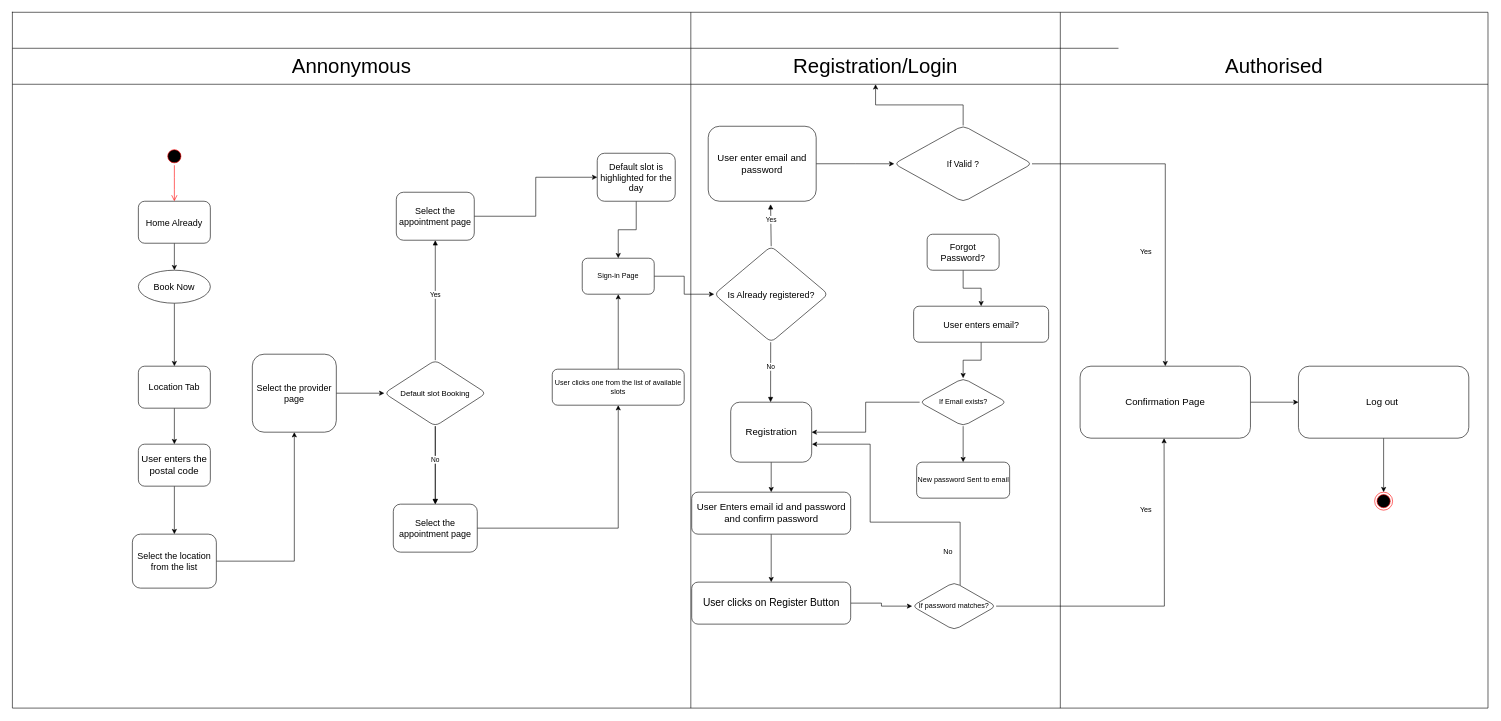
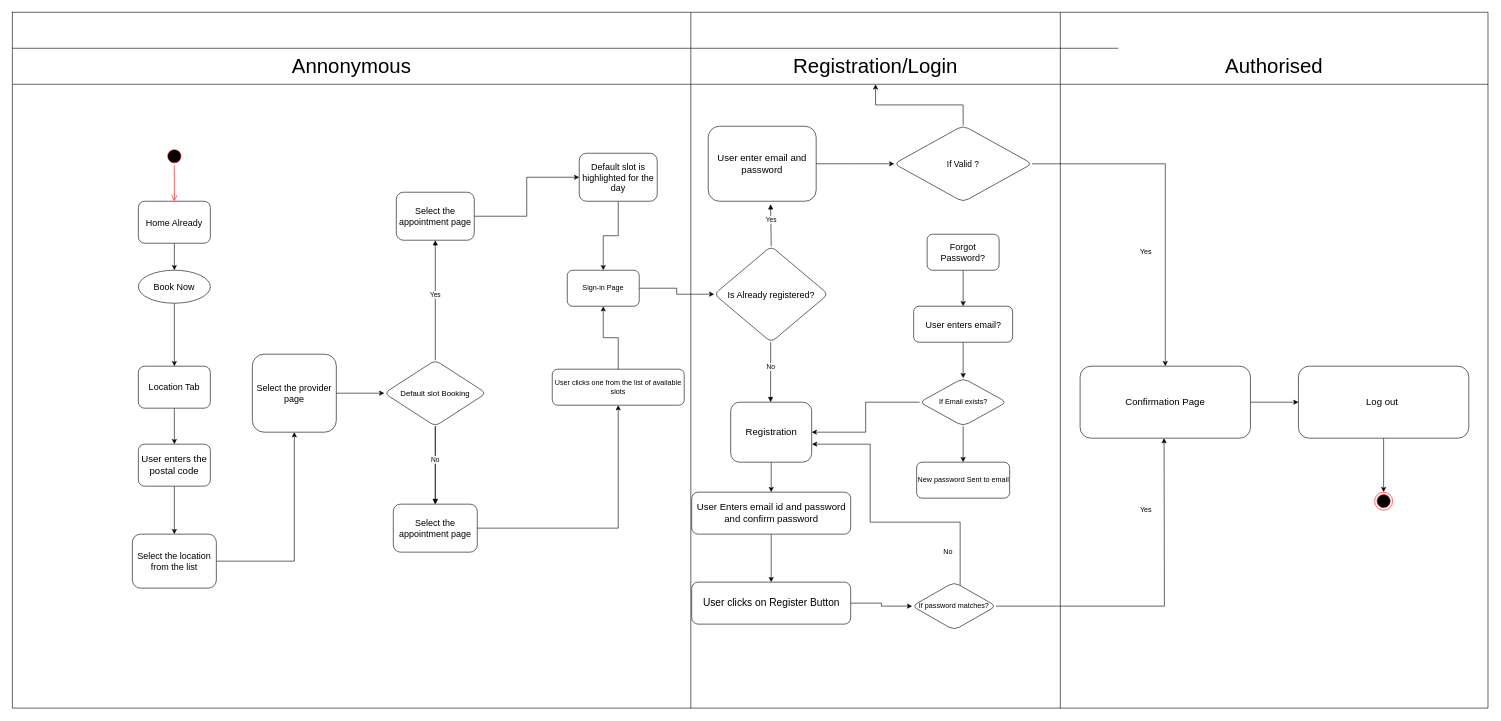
node "Default slot is highlighted for the day": moved (636, 177) -> (618, 177)
node "Sign-in Page": moved (618, 276) -> (603, 288)
node "User enters email?": size 135x36 -> 99x36
